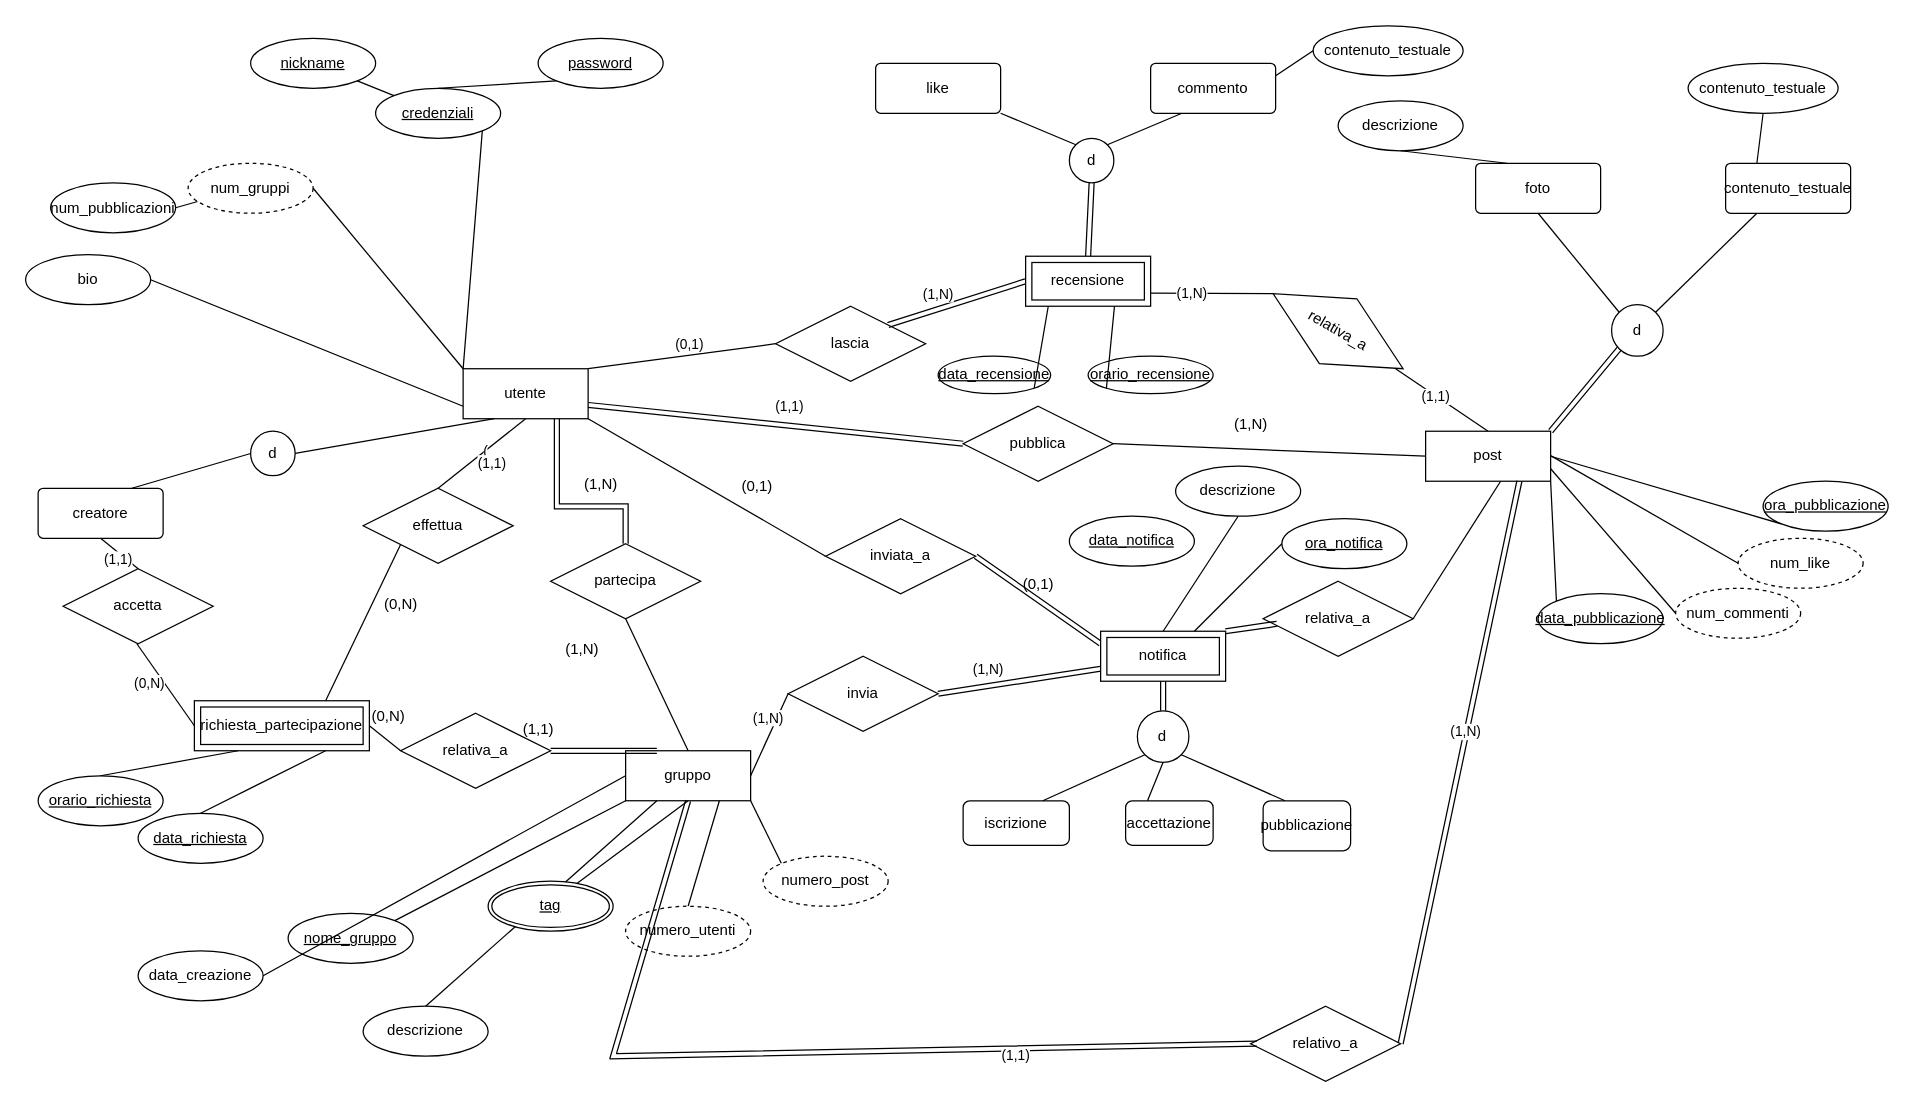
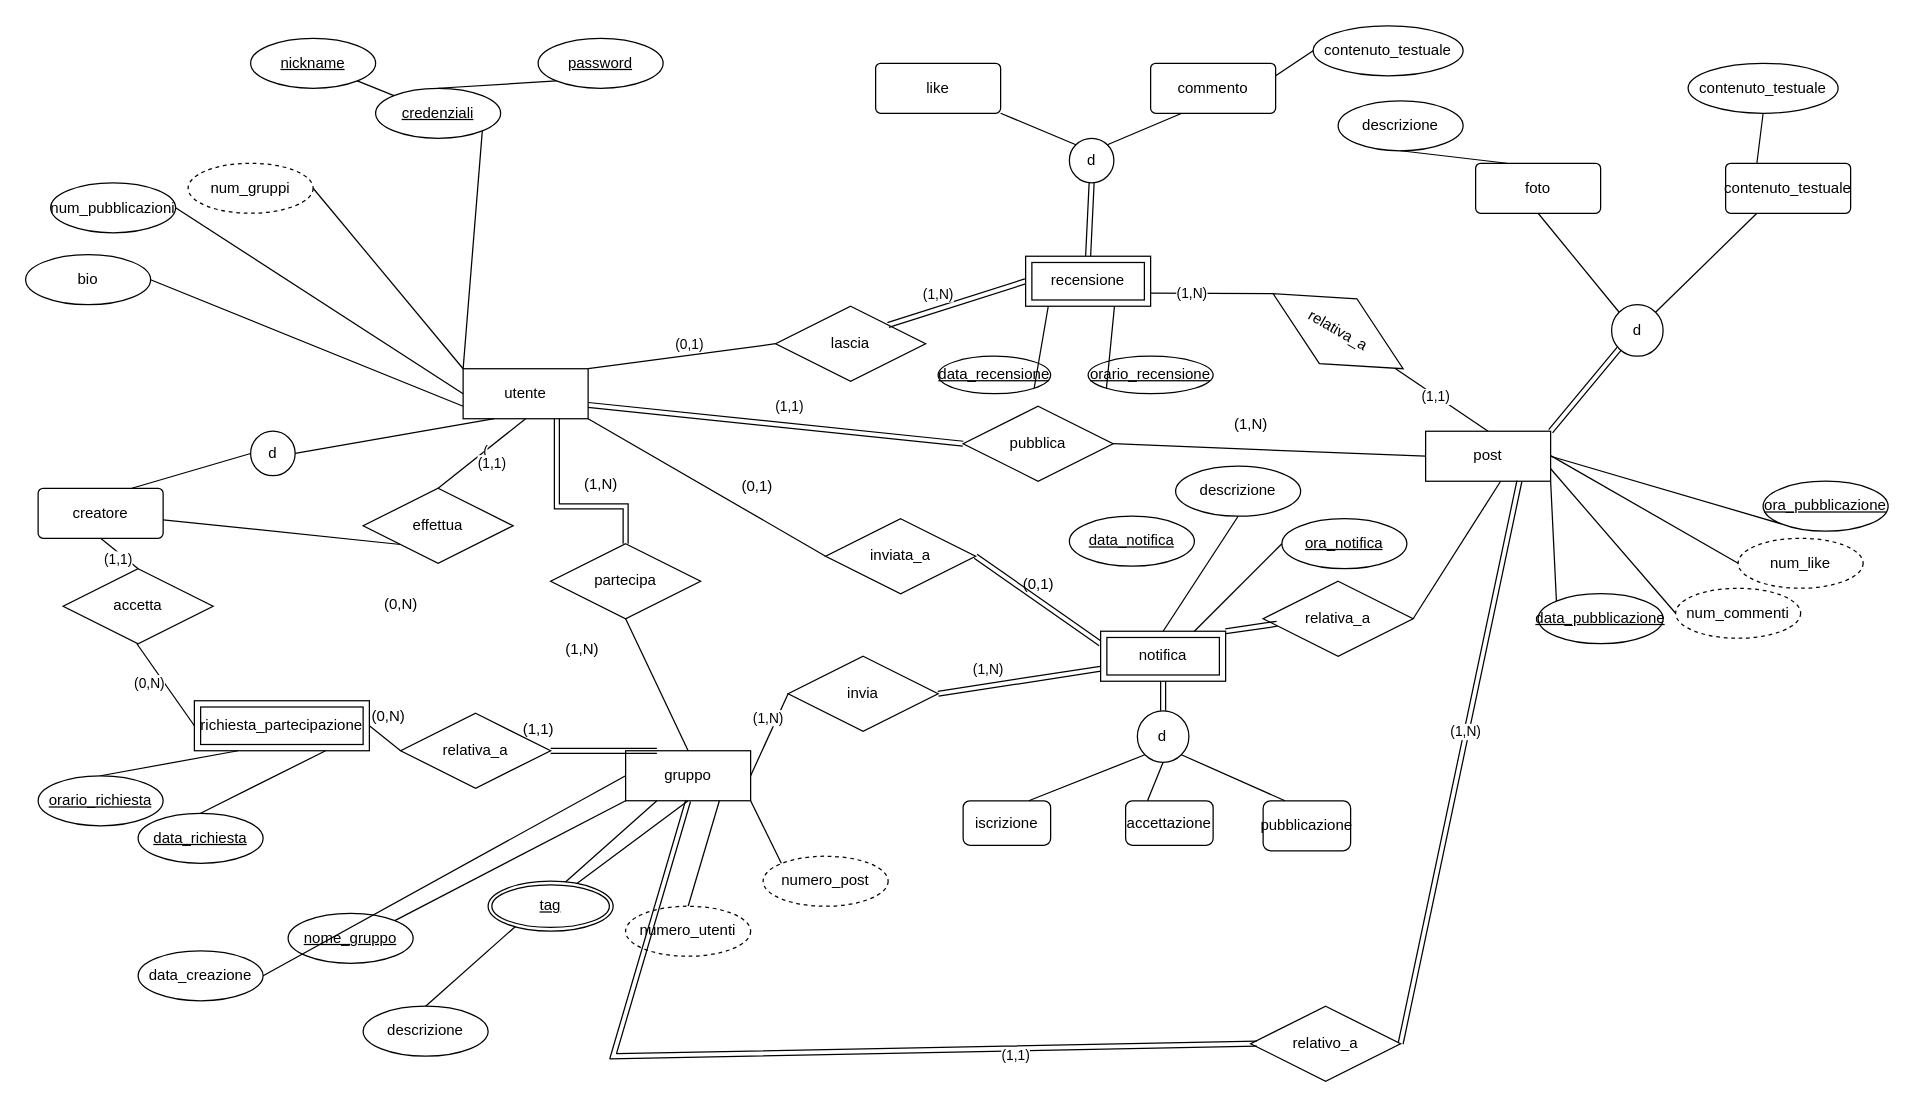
edge "num_gruppi" -- "num_pubblicazioni": now "utente" -- "num_pubblicazioni"
edge "effettua" -- "richiesta_partecipazione": now "effettua" -- "creatore"
node "iscrizione": size 106x45 -> 88x45
